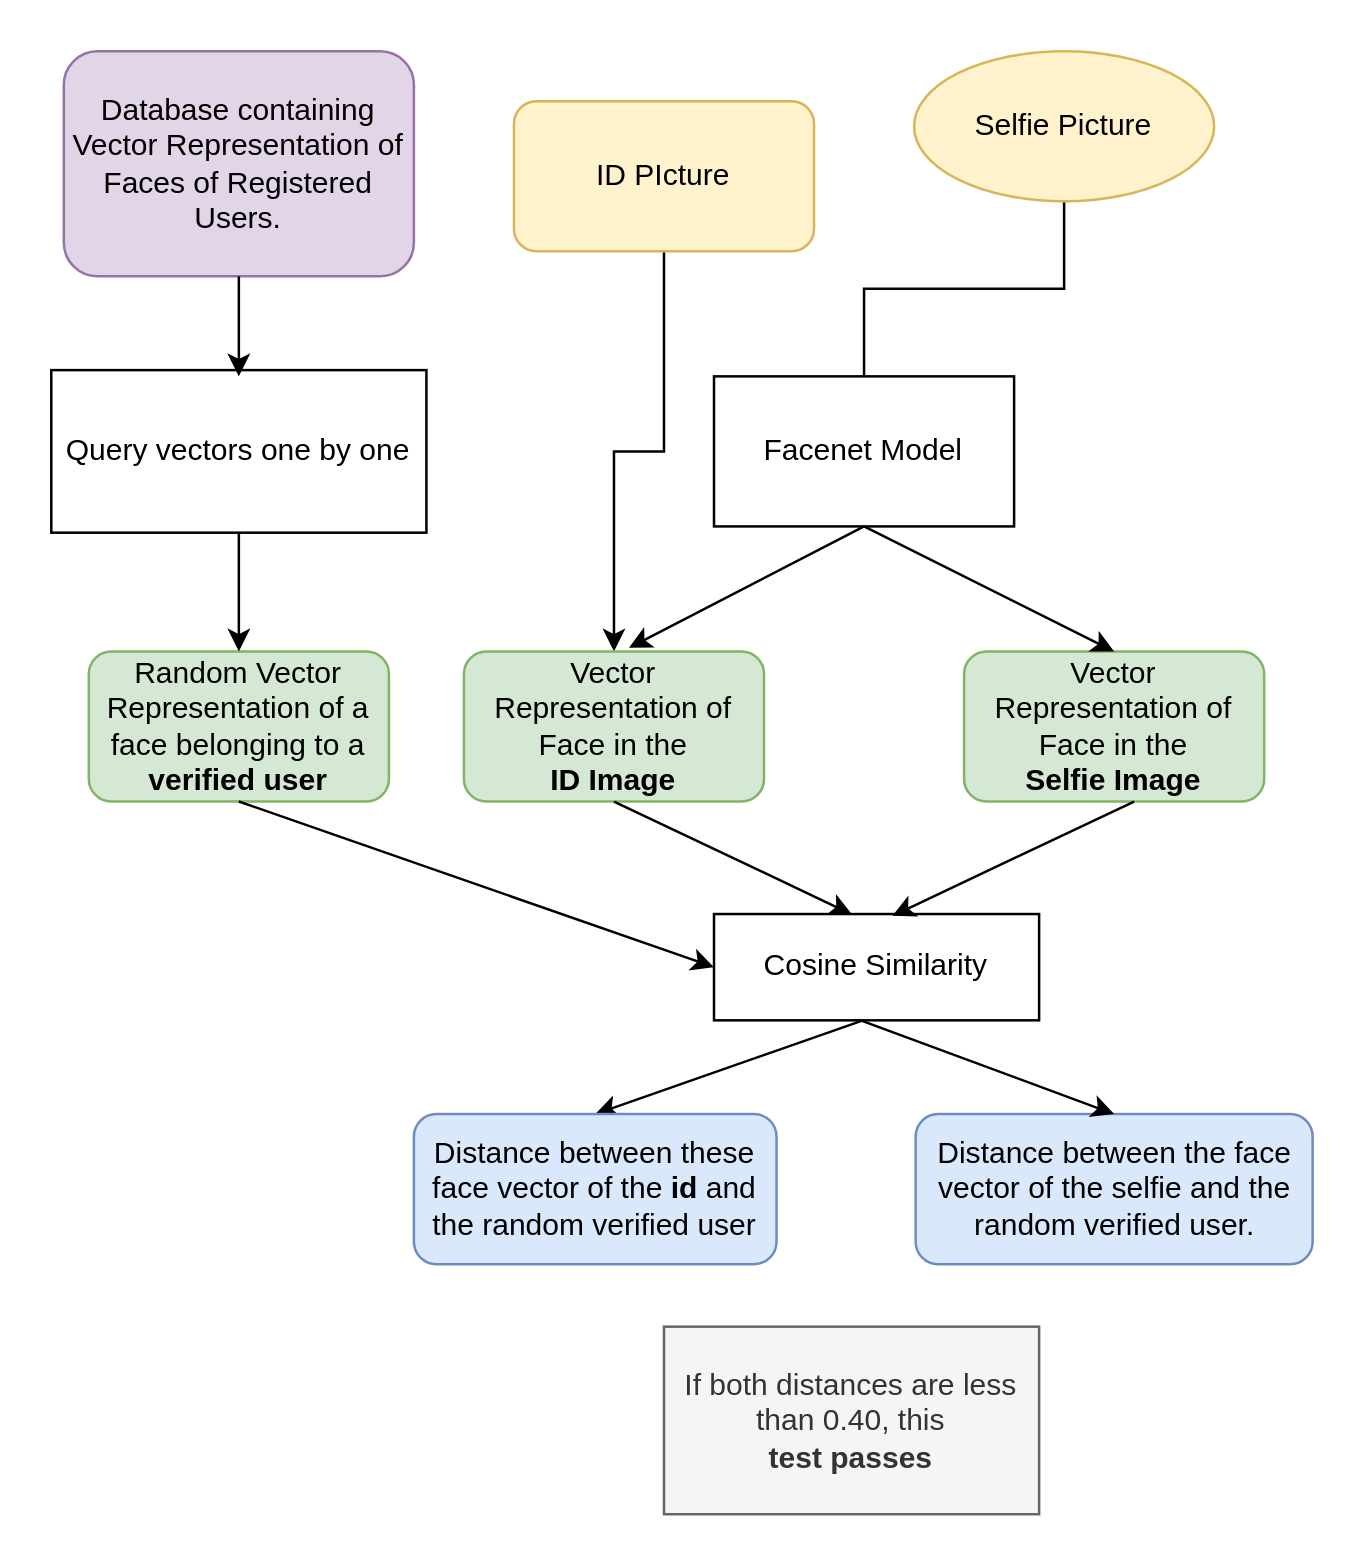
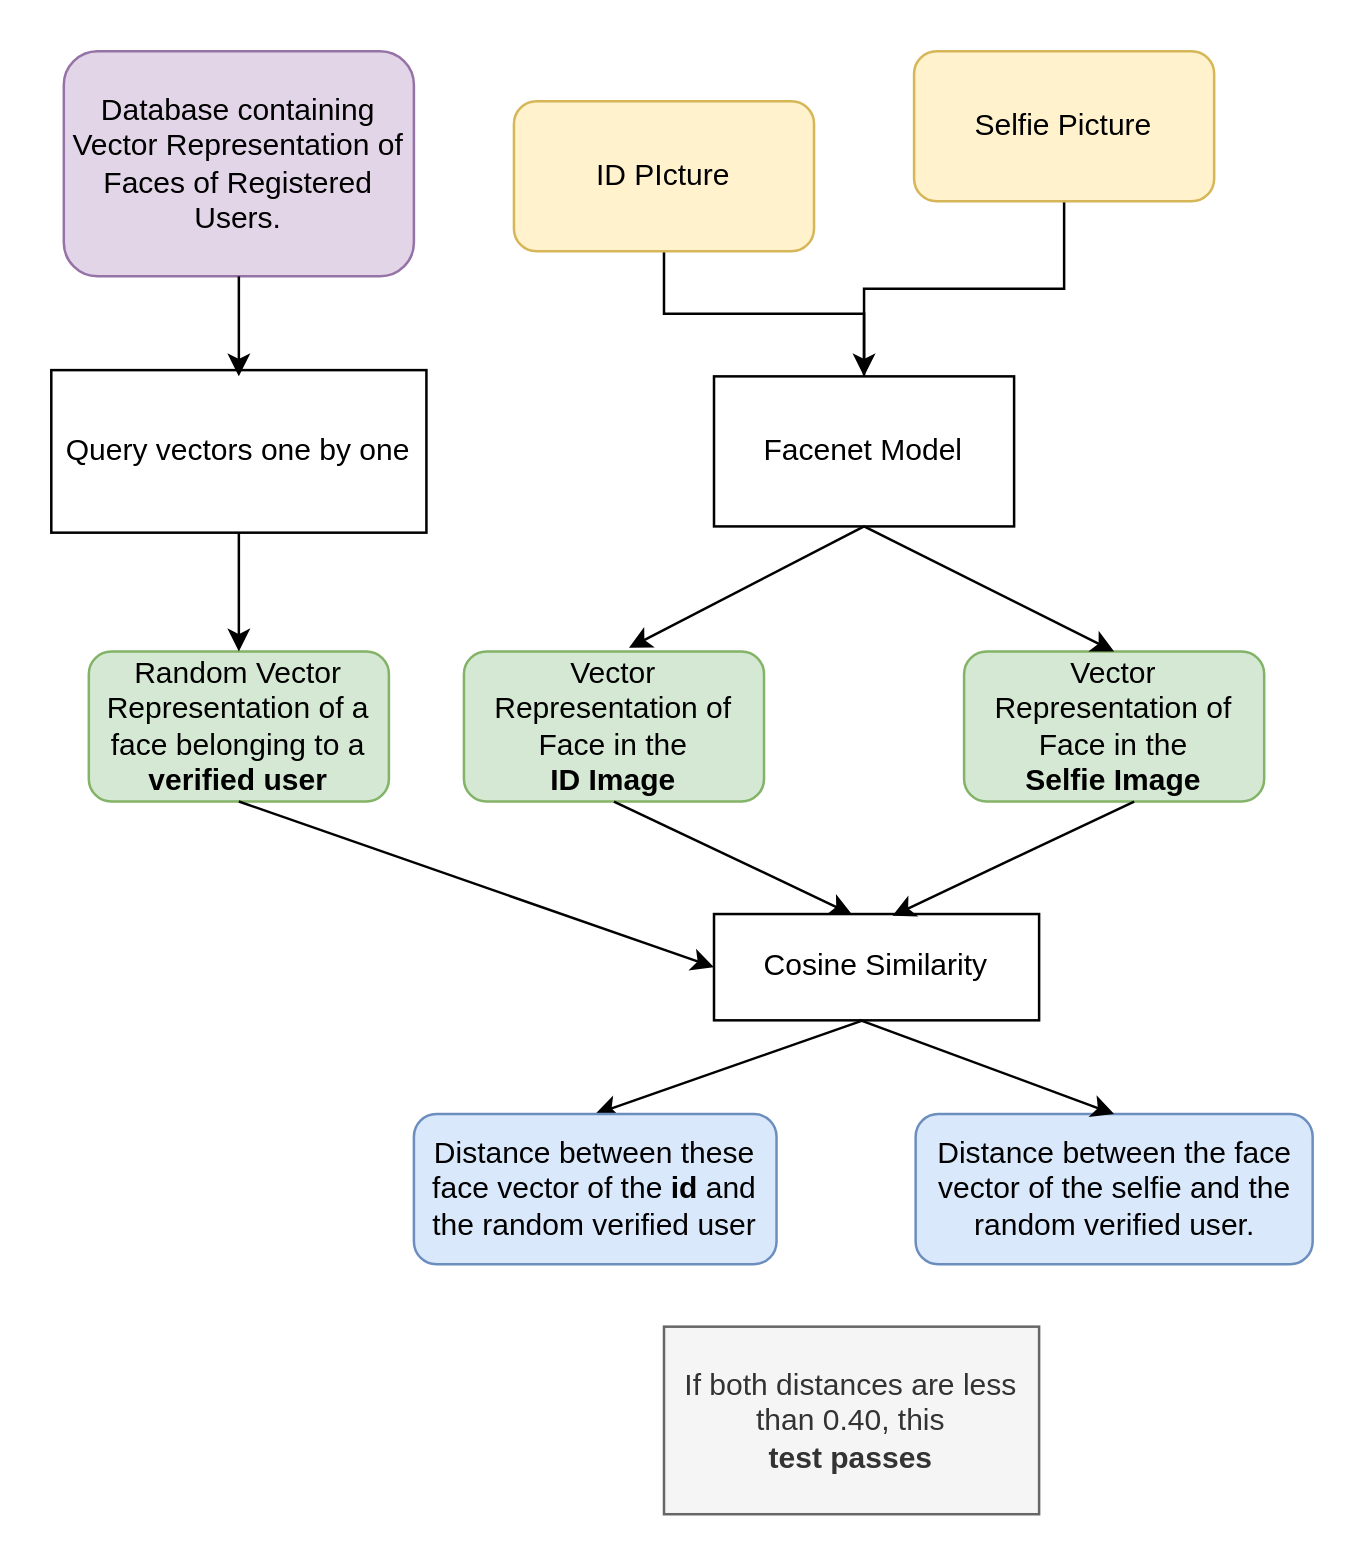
node "Selfie Picture": shape ellipse -> rounded rectangle
edge "ID PIcture" -> "Vector Representation of Face in the ID Image": now "ID PIcture" -> "Facenet Model"
